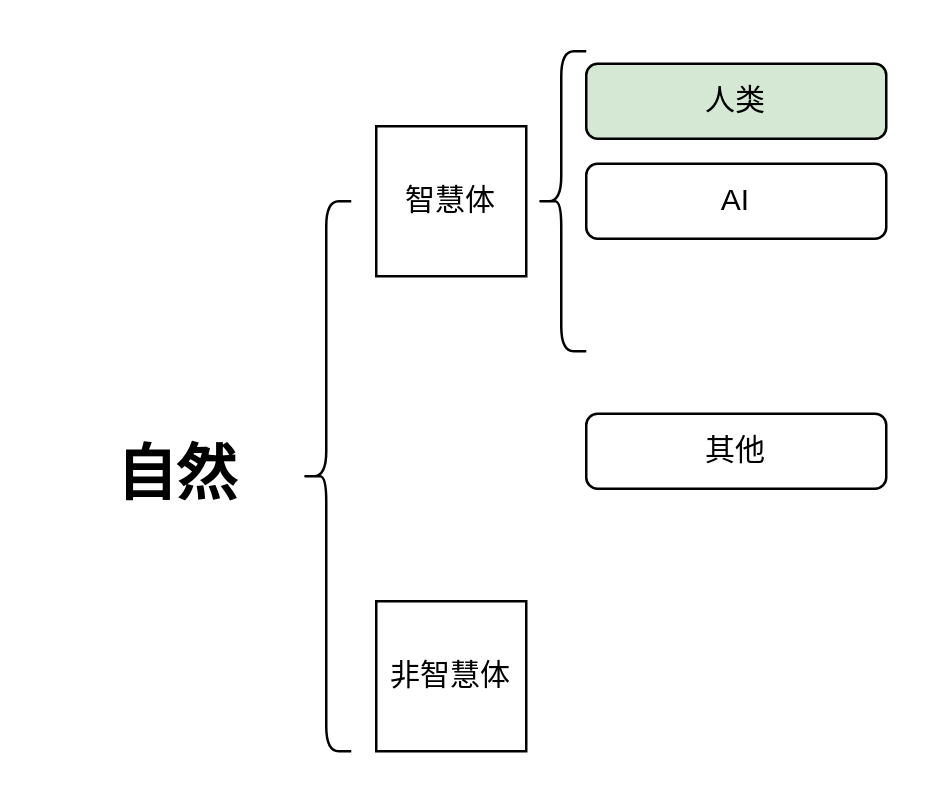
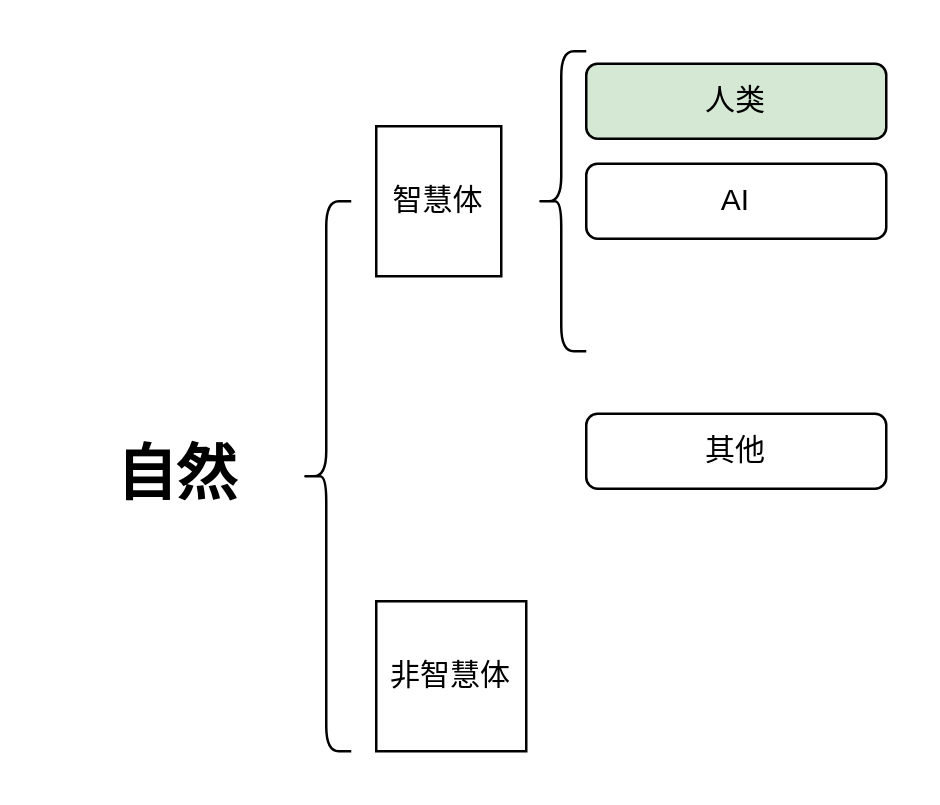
node "智慧体": size 150x150 -> 125x150
